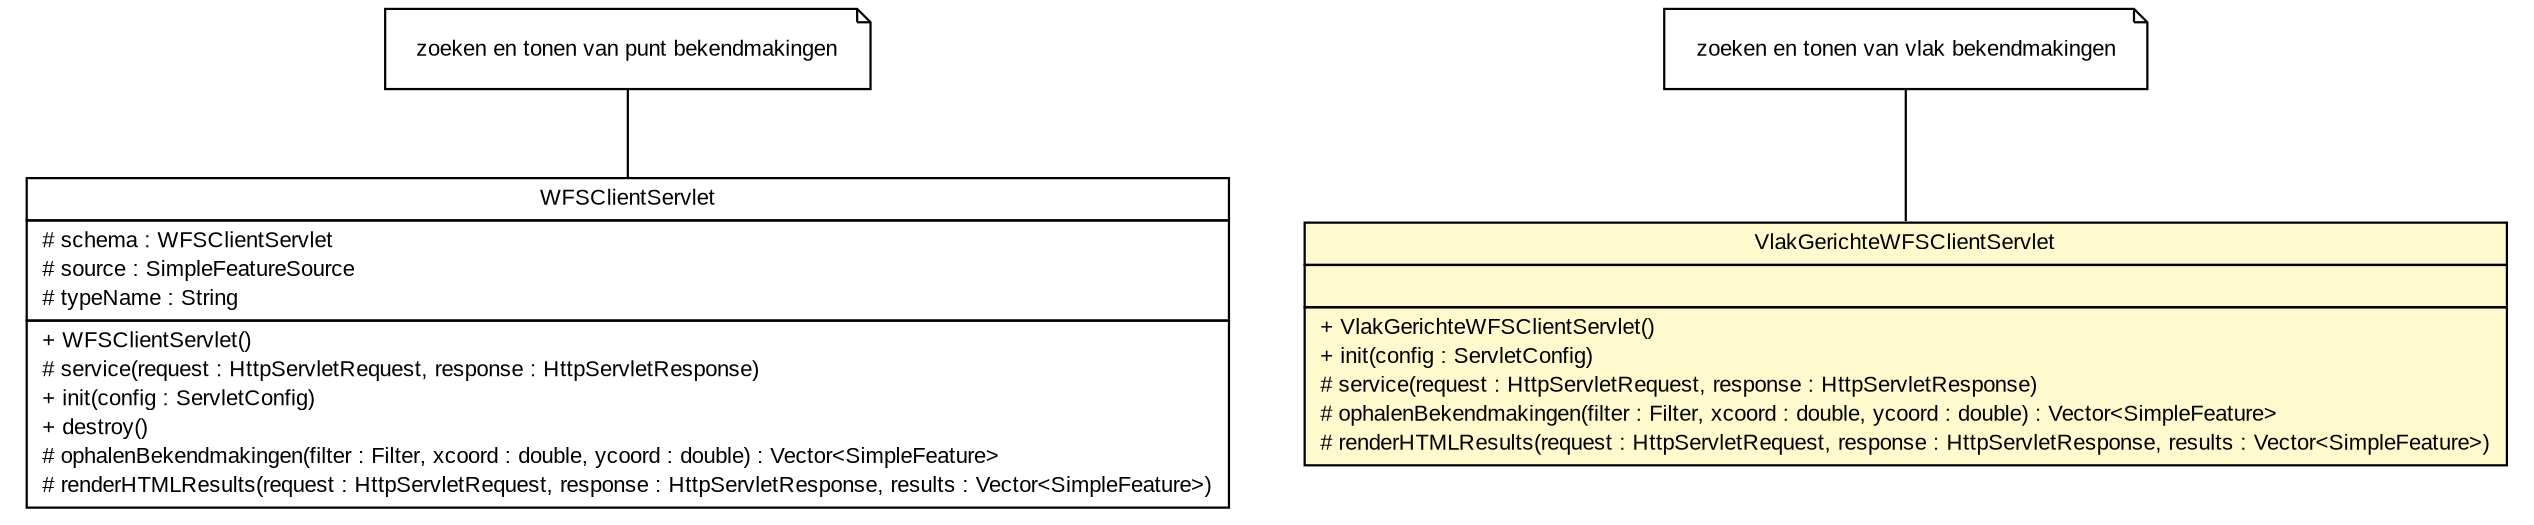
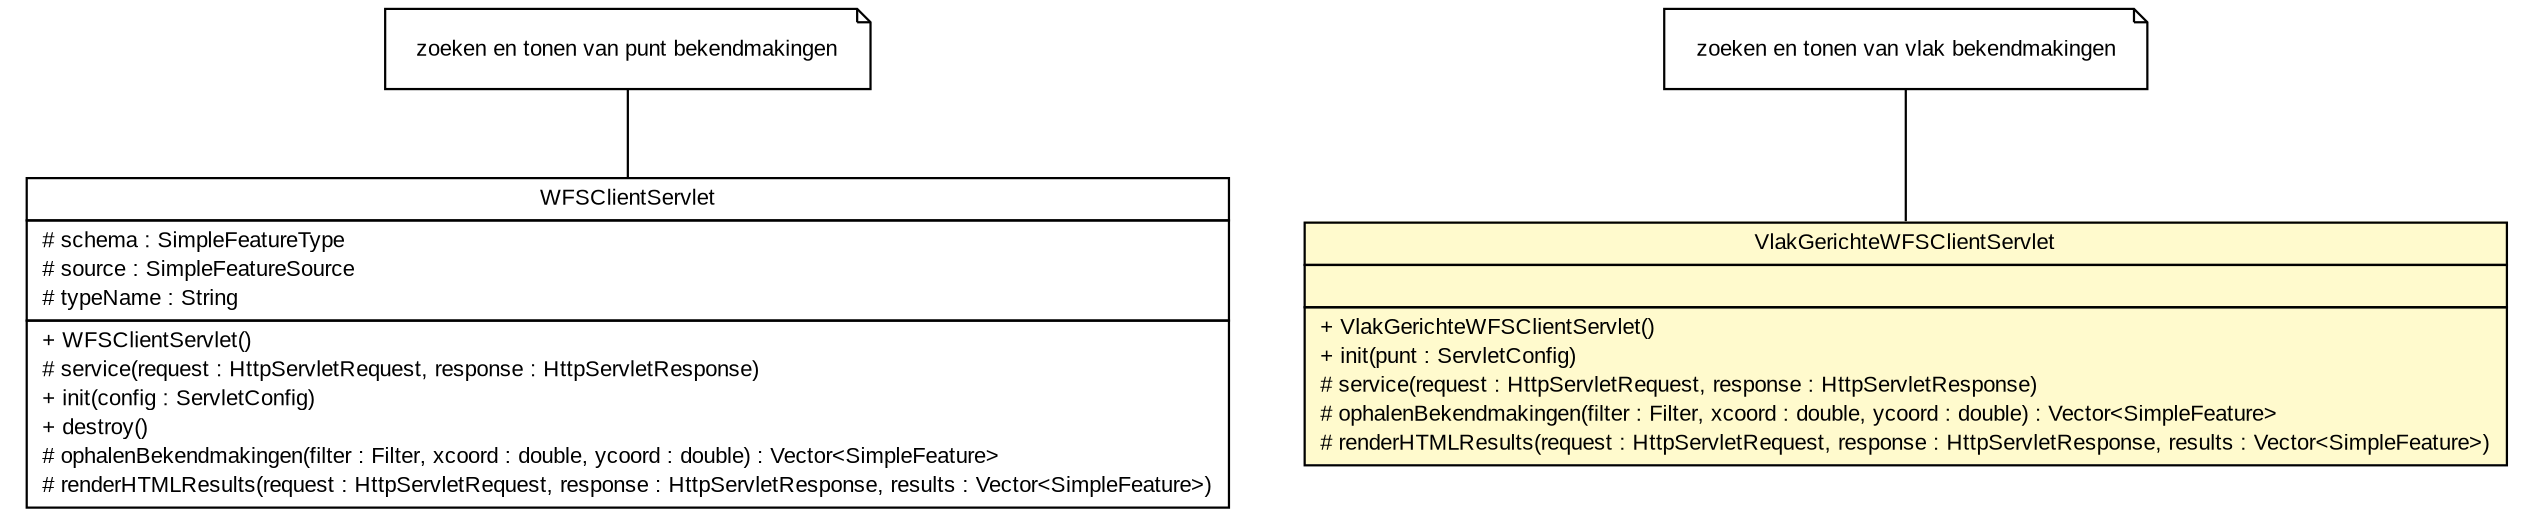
node "WFSClientServlet": text "# schema : WFSClientServlet" -> "# schema : SimpleFeatureType"
node "VlakGerichteWFSClientServlet": text "+ init(config : ServletConfig)" -> "+ init(punt : ServletConfig)"
